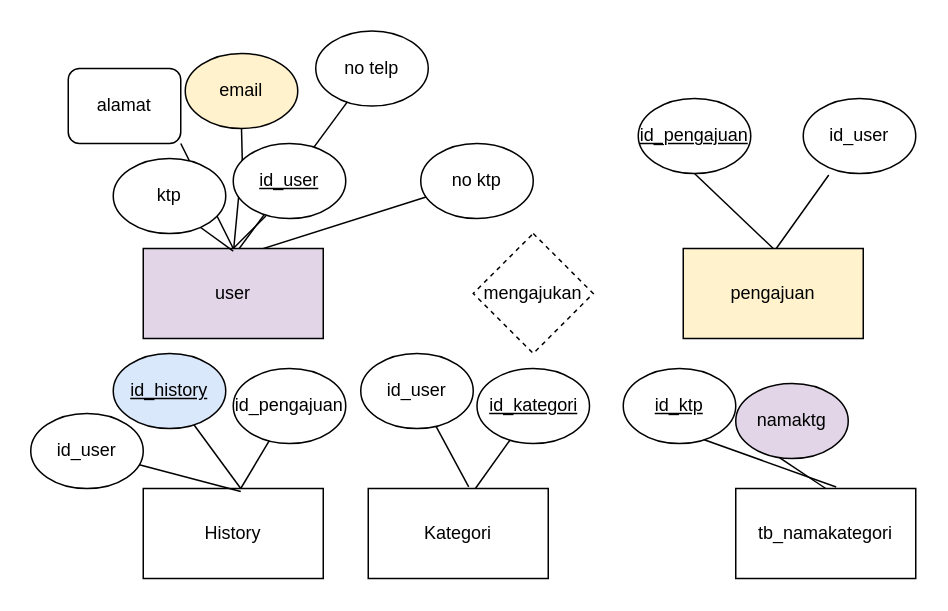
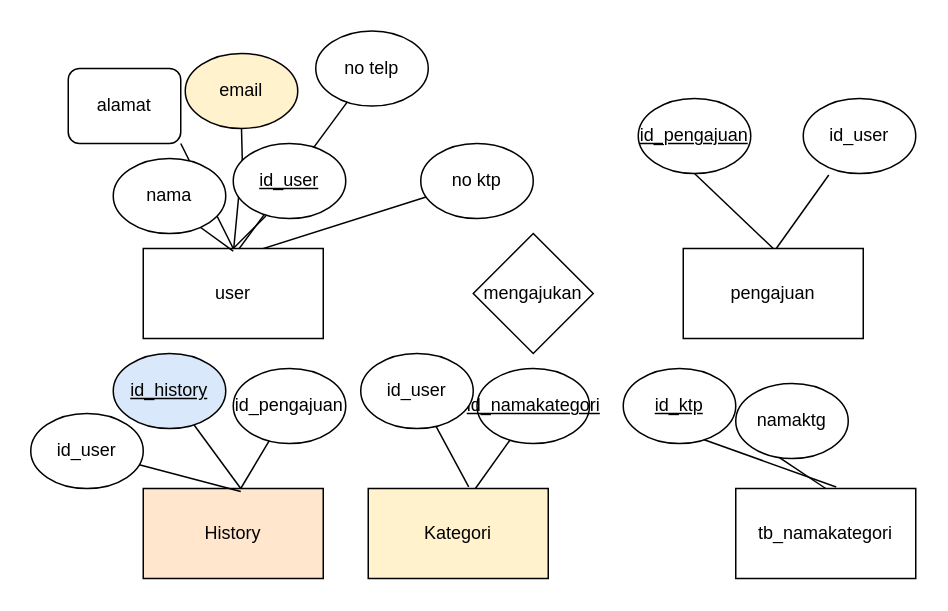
node "ktp": label "ktp" -> "nama"
node "user": fillcolor #e1d5e7 -> #ffffff
node "mengajukan": style dashed -> solid
node "pengajuan": fillcolor #fff2cc -> #ffffff
node "id_kategori": label "id_kategori" -> "id_namakategori"
node "namaktg": fillcolor #e1d5e7 -> #ffffff
node "History": fillcolor #ffffff -> #ffe6cc
node "Kategori": fillcolor #ffffff -> #fff2cc
